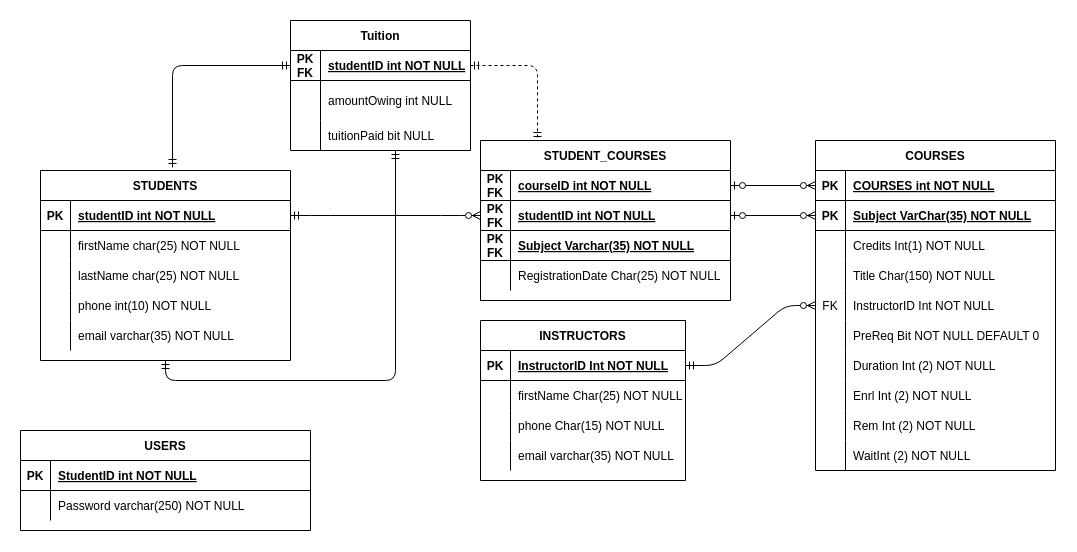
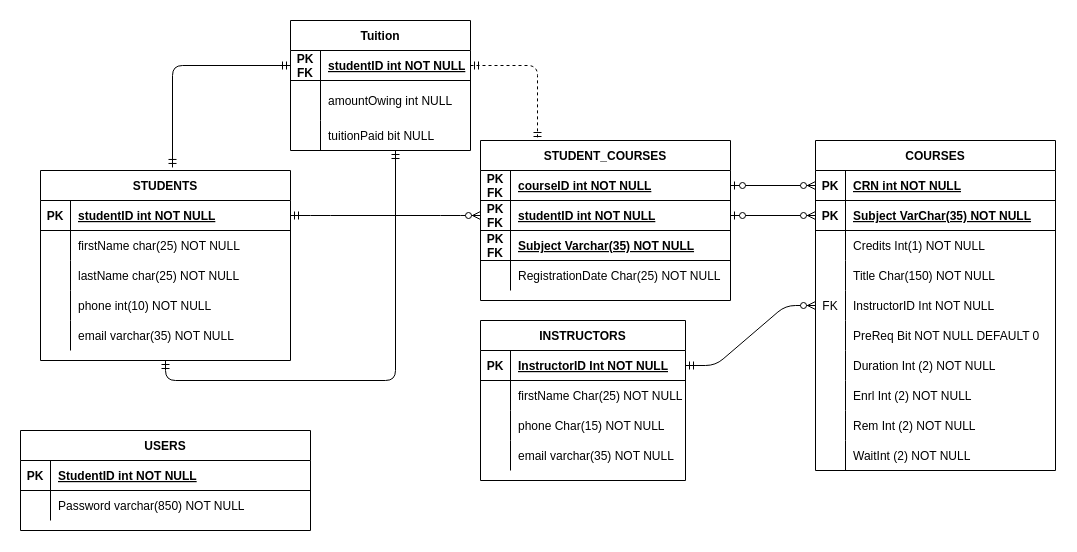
node "COURSES int NOT NULL": label "COURSES int NOT NULL" -> "CRN int NOT NULL"
node "Password varchar(250) NOT NULL": label "Password varchar(250) NOT NULL" -> "Password varchar(850) NOT NULL"
